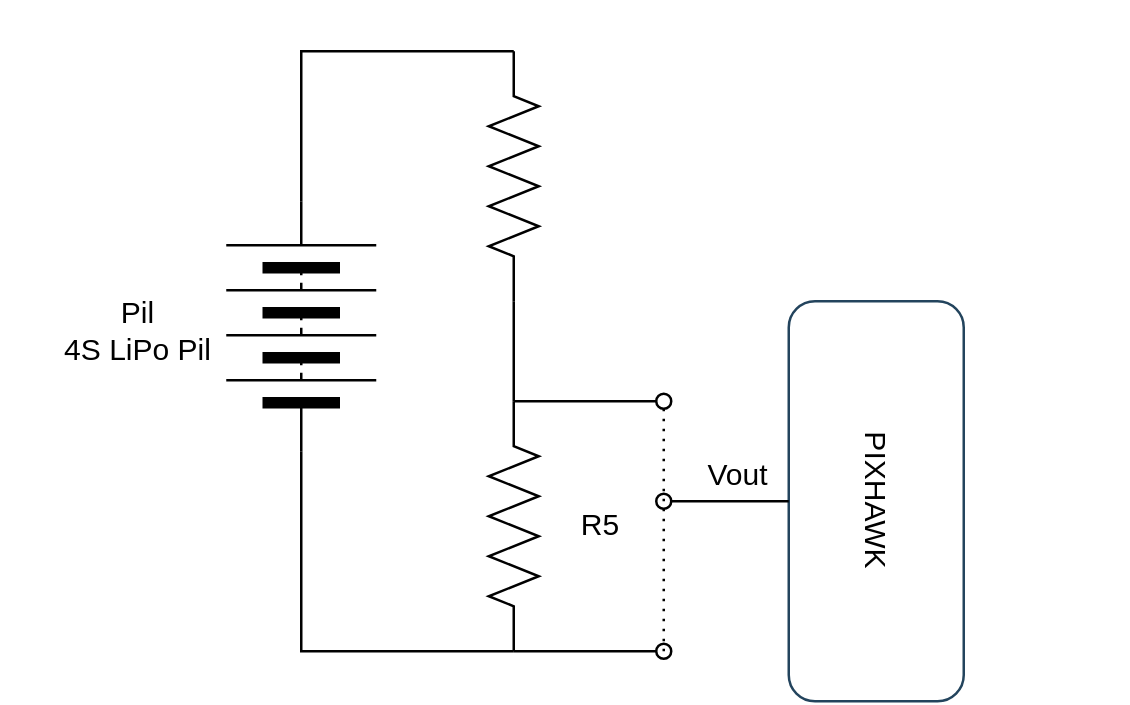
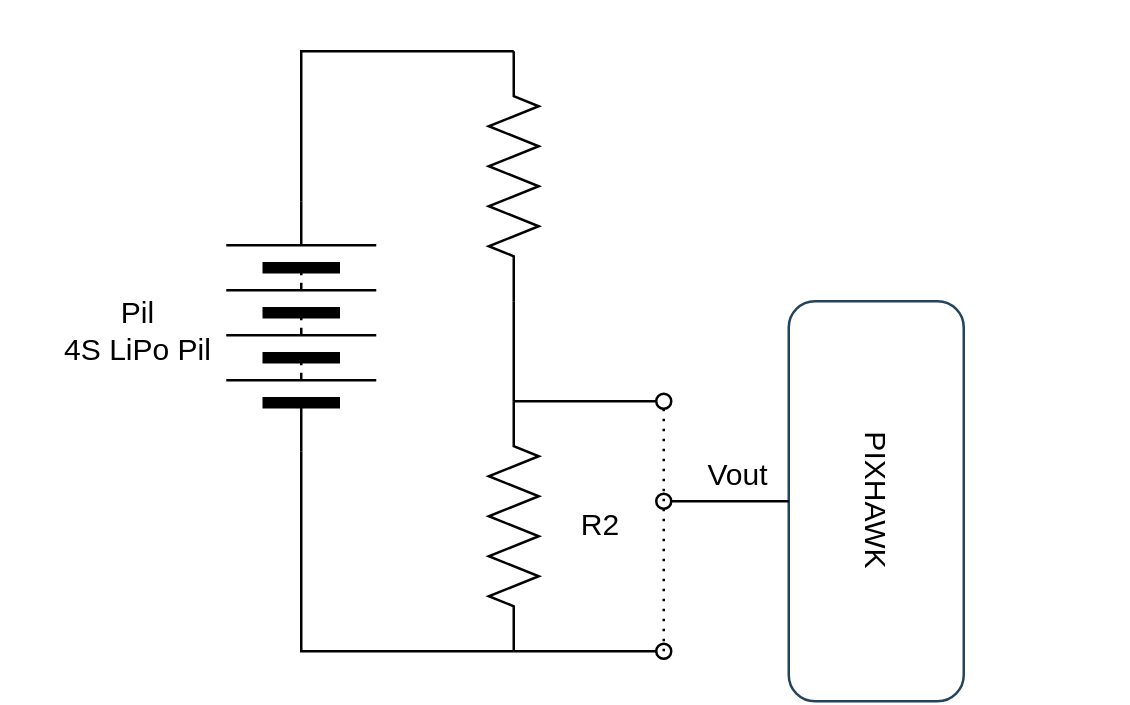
node "R5": label "R5" -> "R2"
